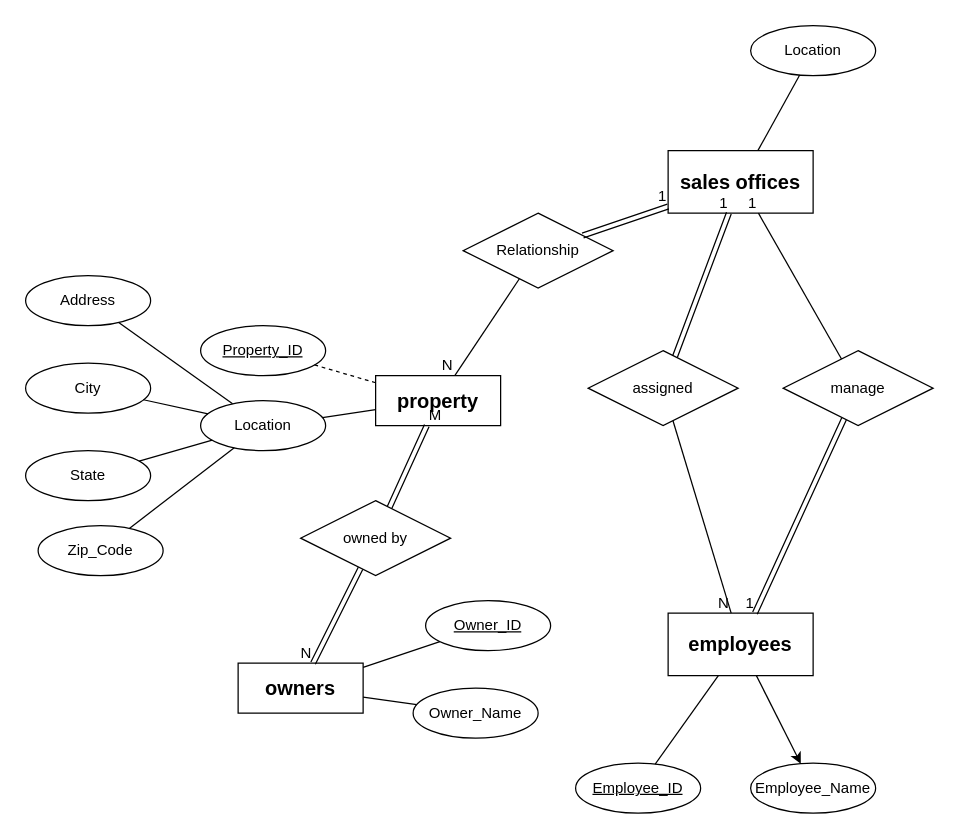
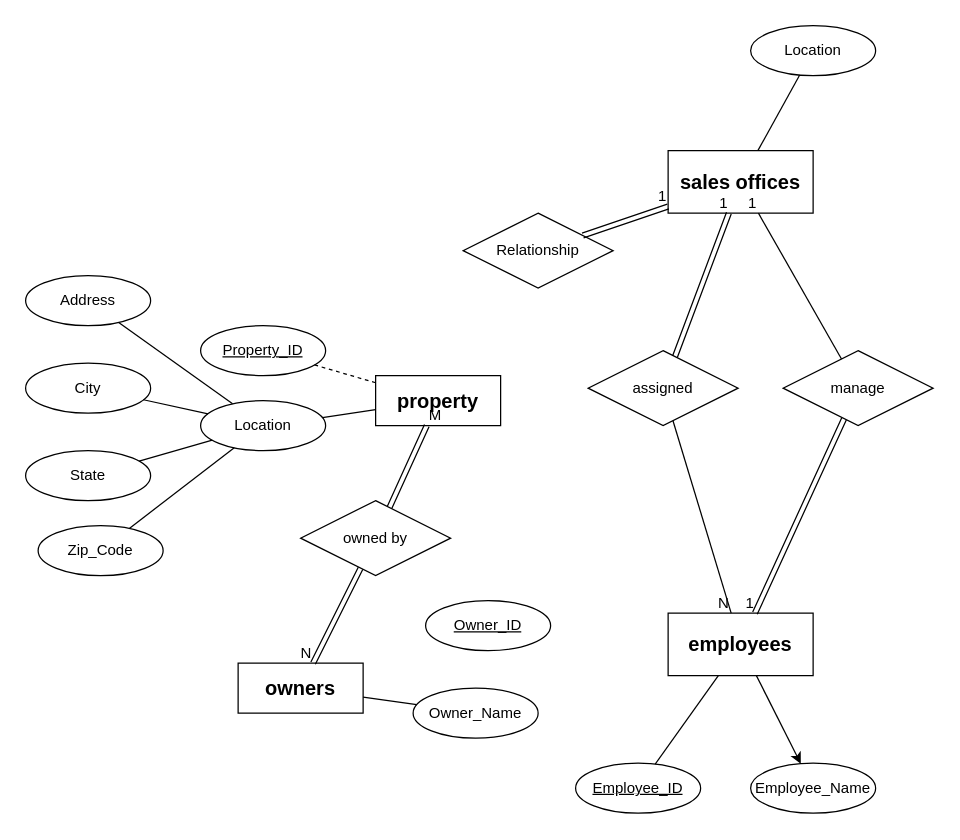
edge "Relationship" -- "property": removed, label "N"
edge "Owner_ID" -- "owners": removed
